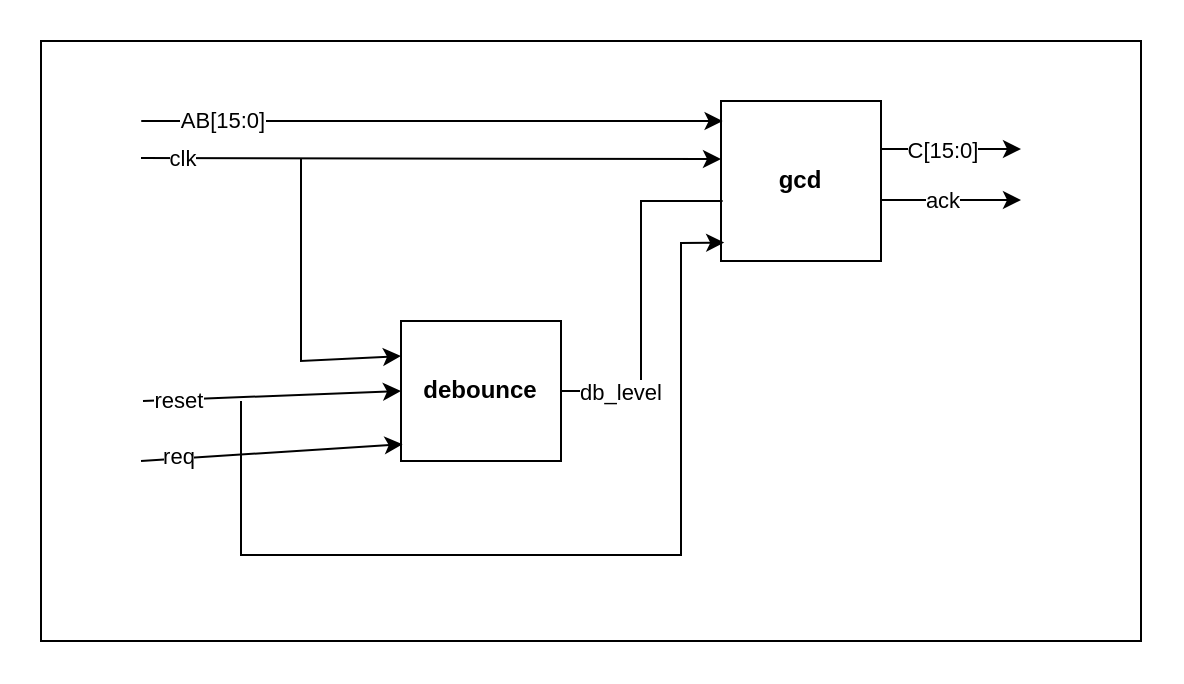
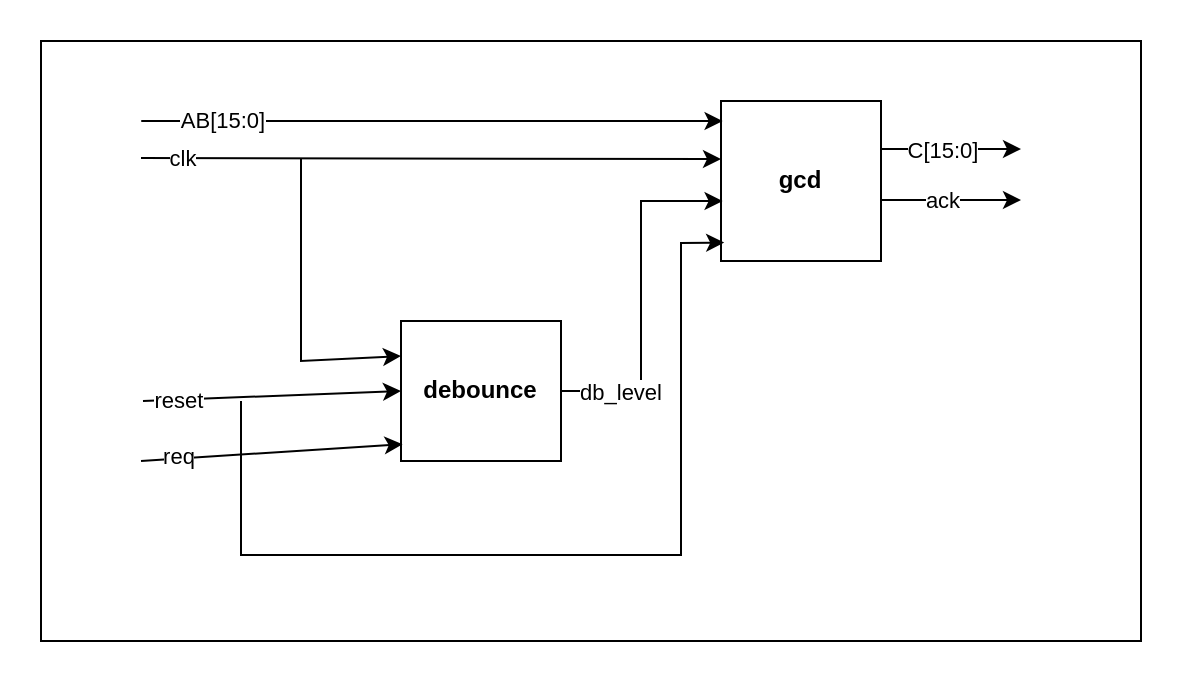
edge "gcd" -- "debounce": arrowhead none -> classic
